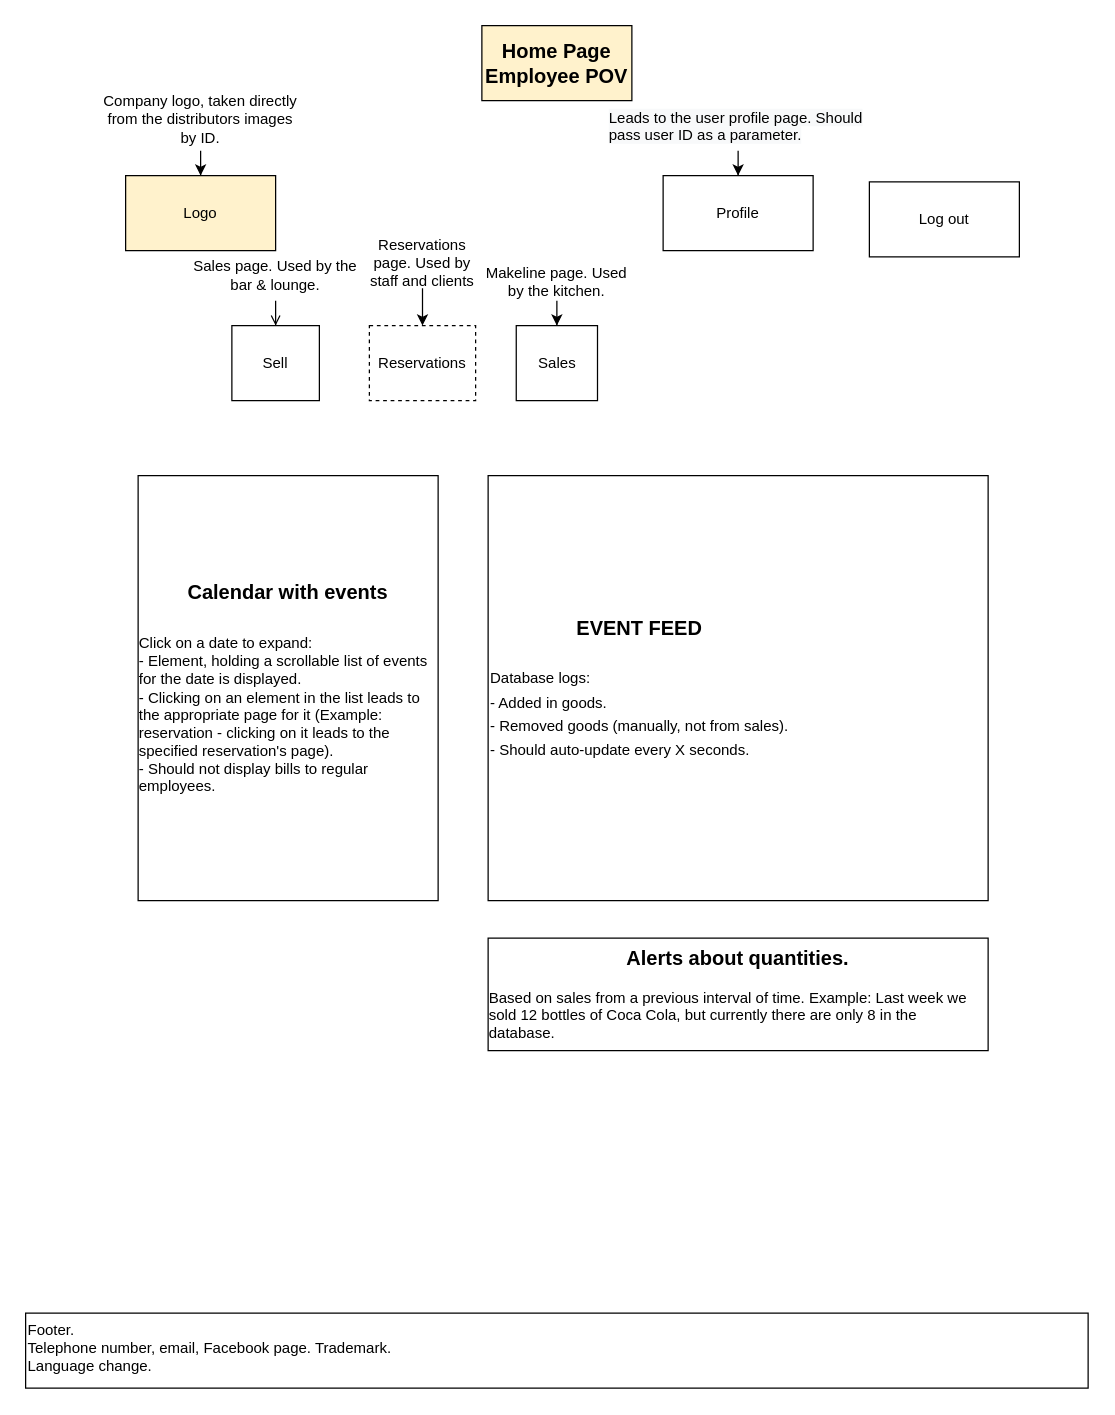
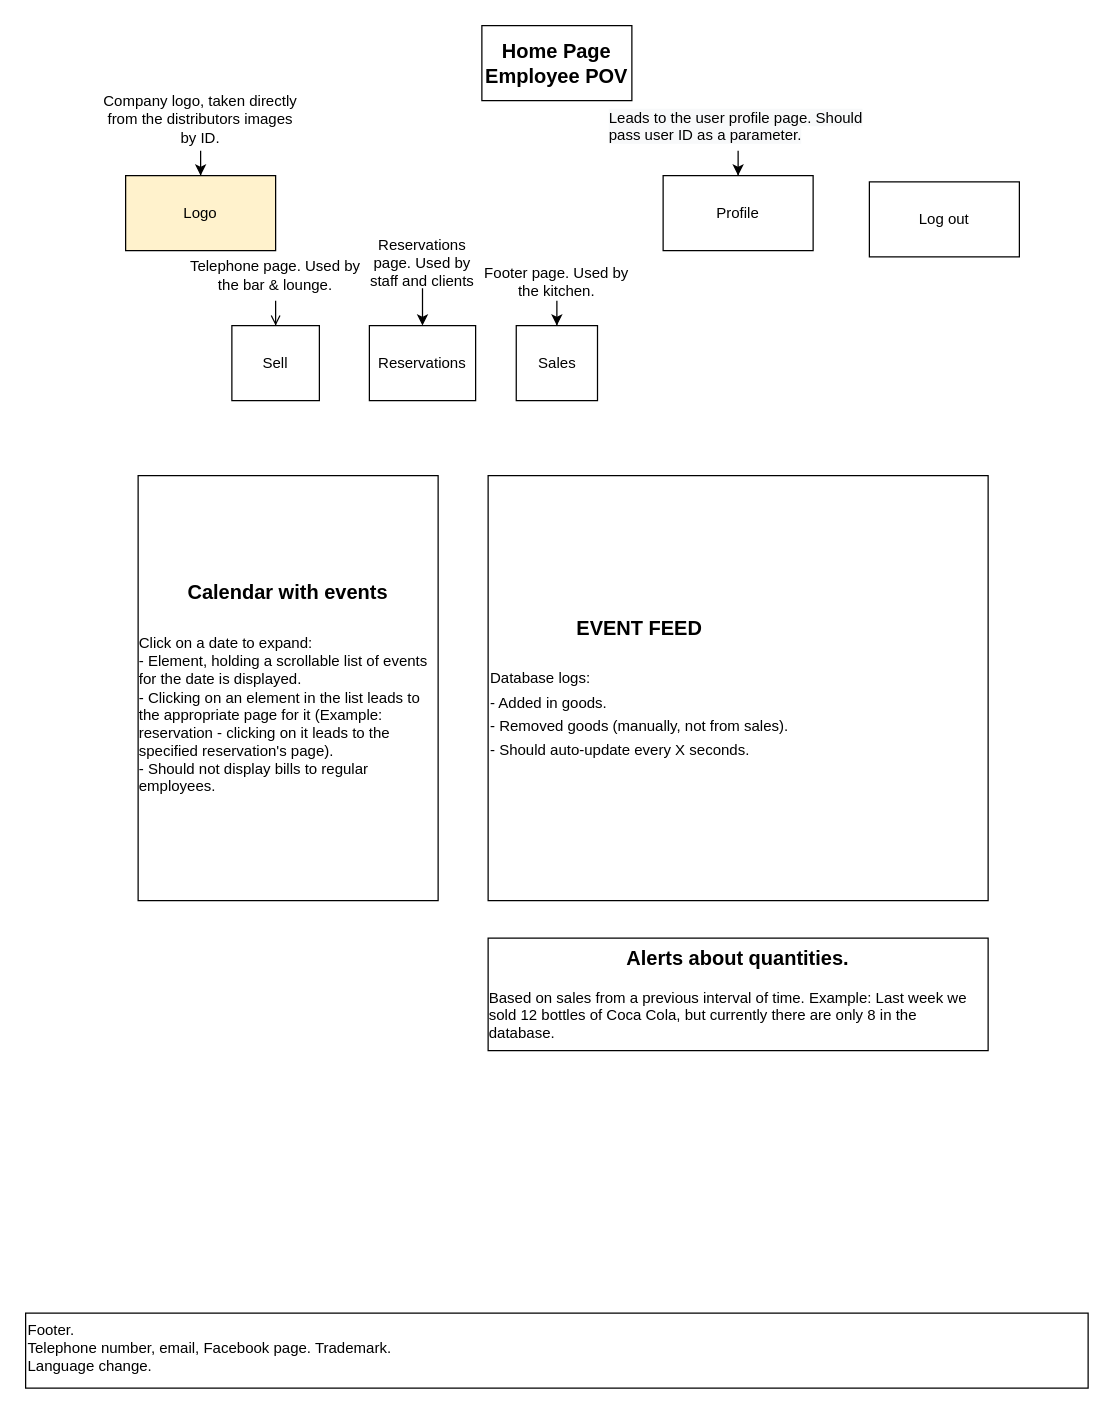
node "Home PageEmployee POV": fillcolor #fff2cc -> #ffffff
node "Sales page. Used by the bar & lounge.": label "Sales page. Used by the bar & lounge." -> "Telephone page. Used by the bar & lounge."
node "Makeline page. Used by the kitchen.": label "Makeline page. Used by the kitchen." -> "Footer page. Used by the kitchen."
node "Reservations": style dashed -> solid
